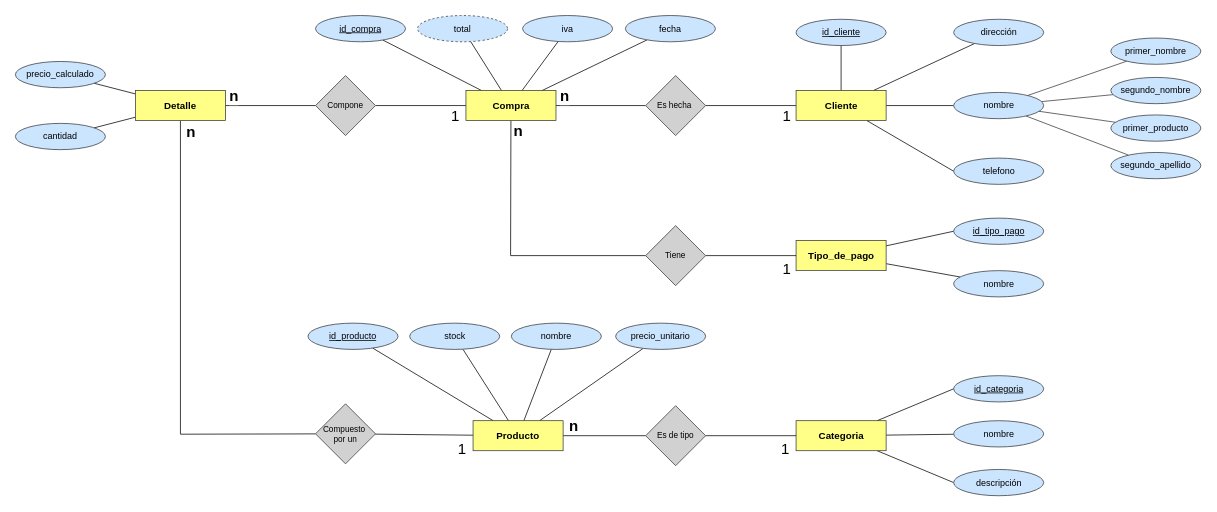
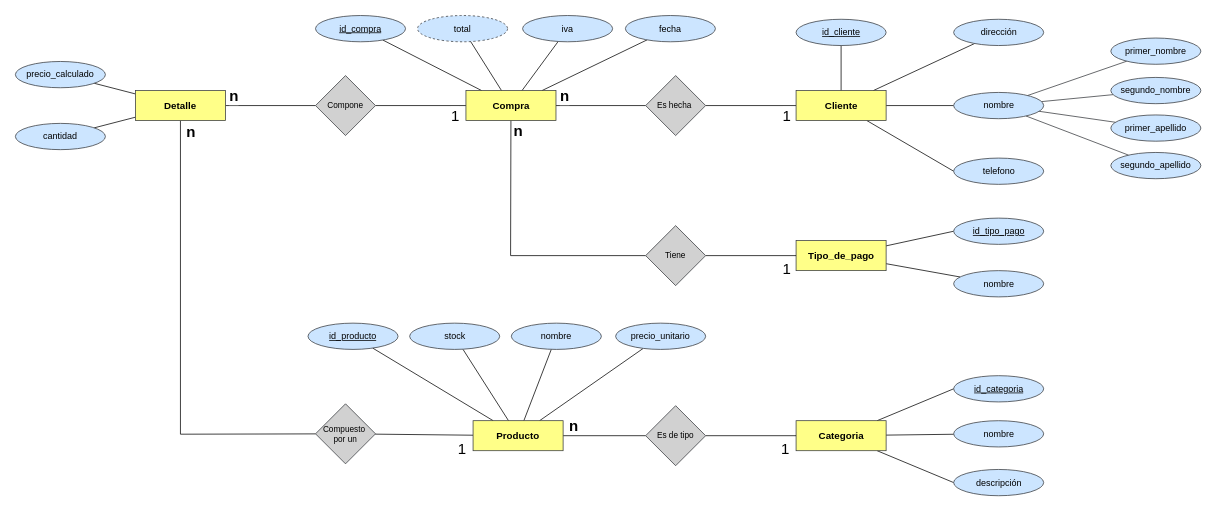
node "primer_producto": label "primer_producto" -> "primer_apellido"
